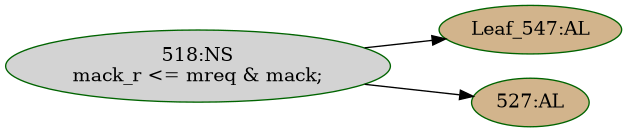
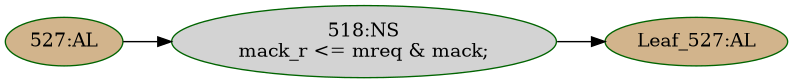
node "Leaf_547:AL": label "Leaf_547:AL" -> "Leaf_527:AL"
edge "518:NS mack_r <= mreq & mack;" -> "527:AL": reversed
